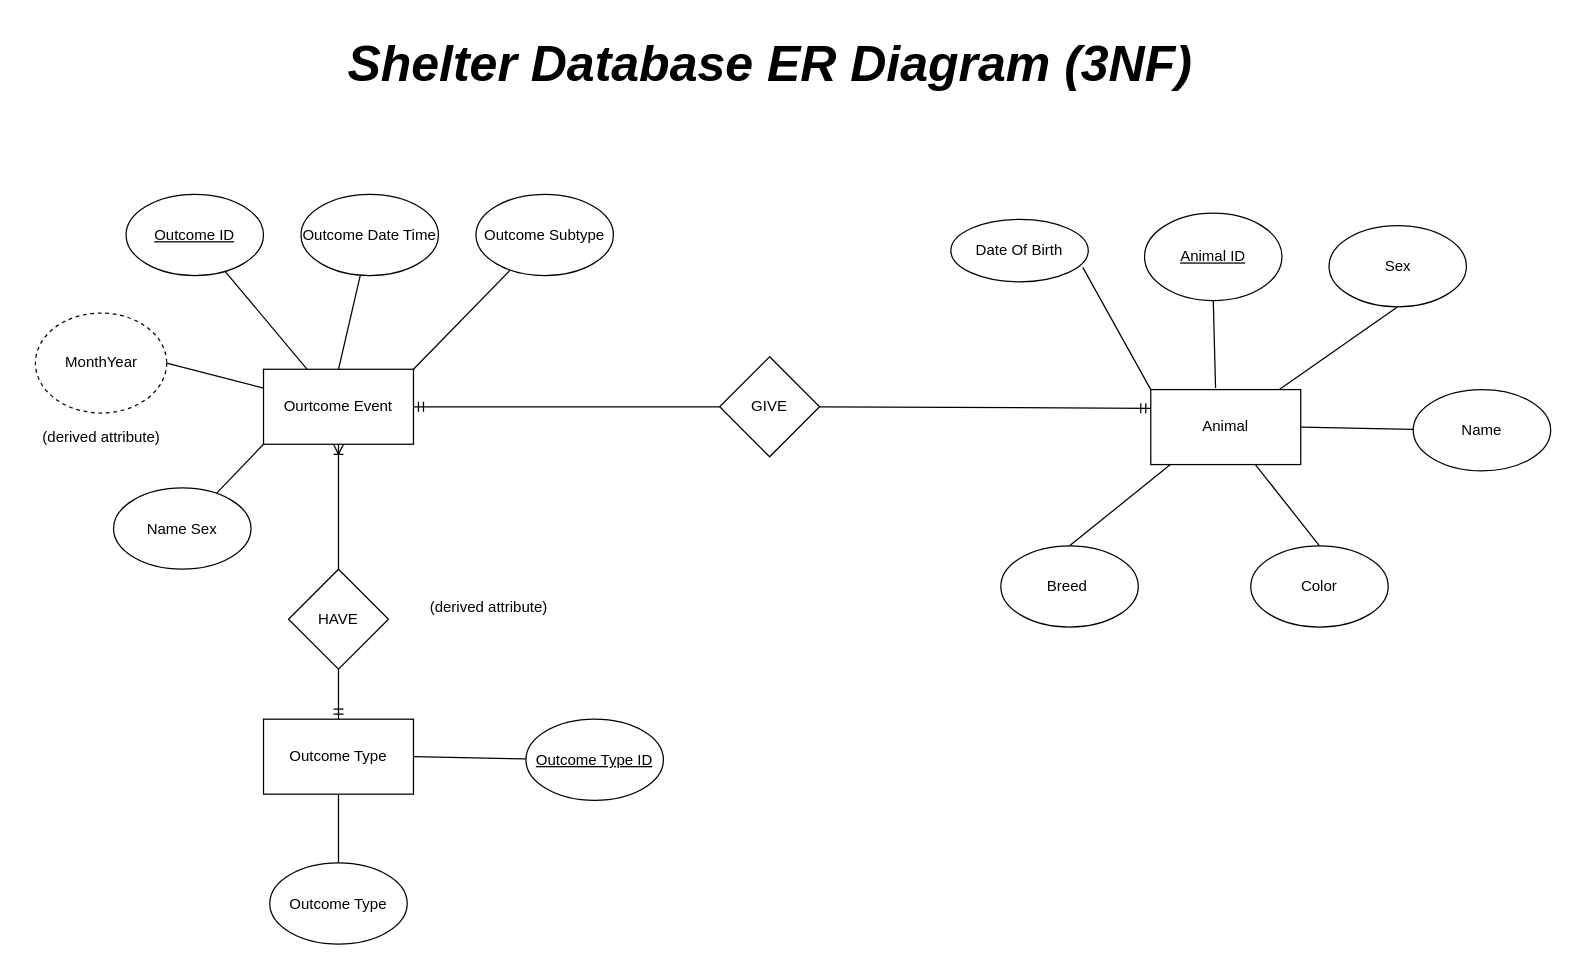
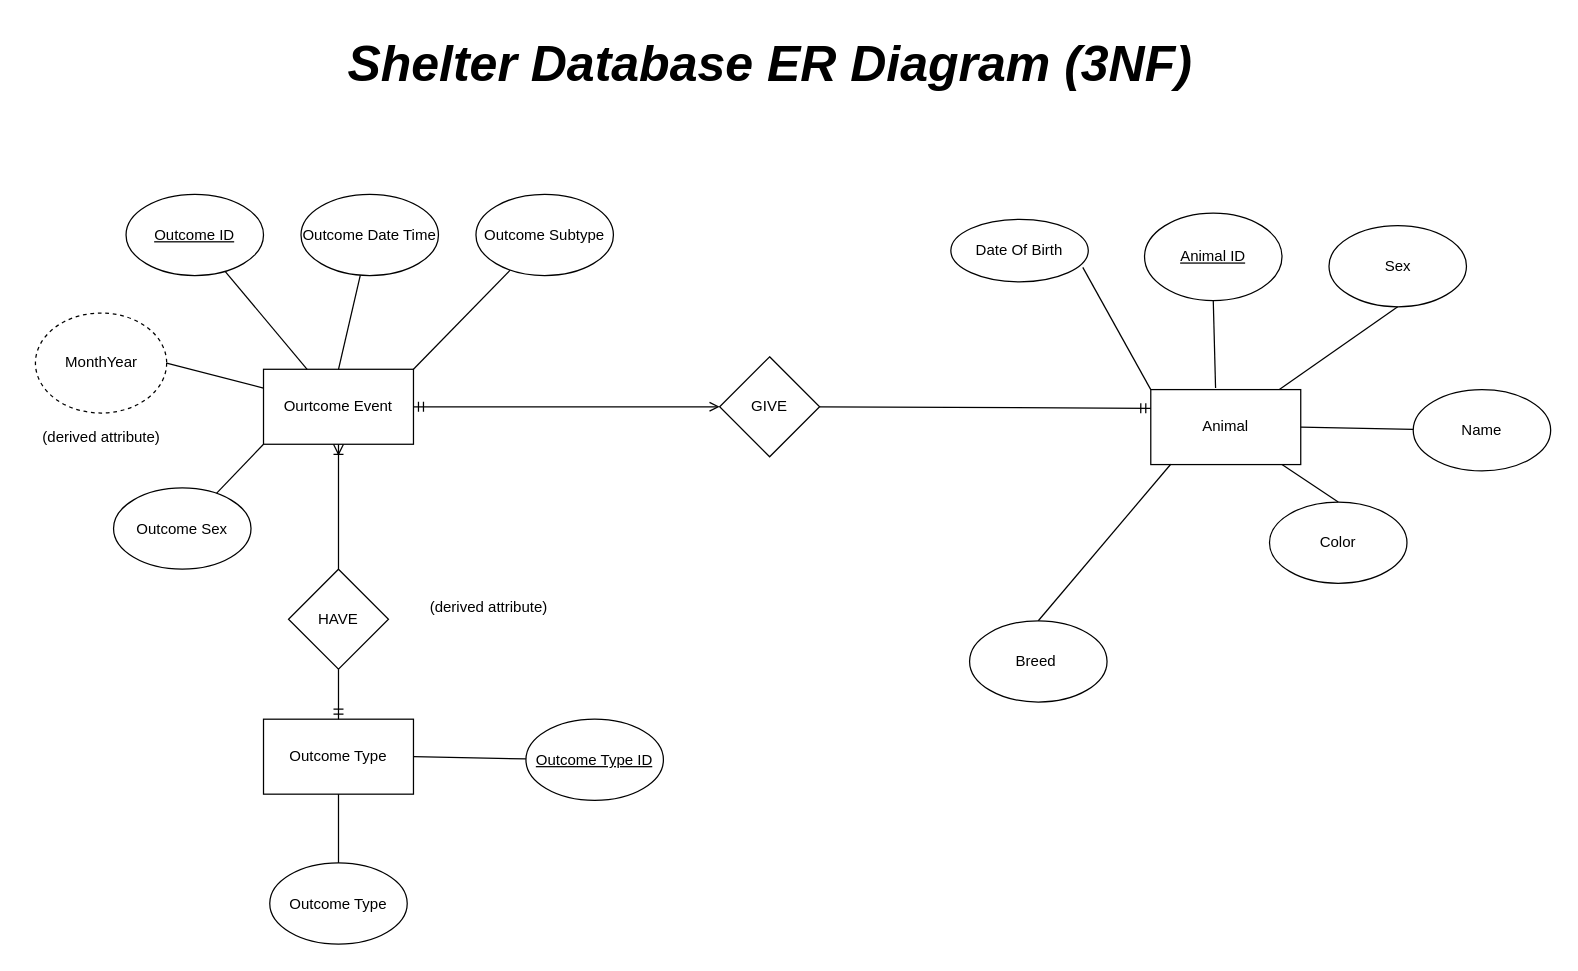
edge "GIVE" -> "Ourtcome Event": arrowhead none -> open
node "Name Sex": label "Name Sex" -> "Outcome Sex"
node "Breed": moved (1069, 587) -> (1038, 662)
node "Color": moved (1319, 587) -> (1338, 543)
